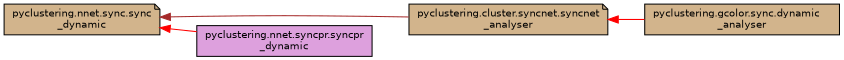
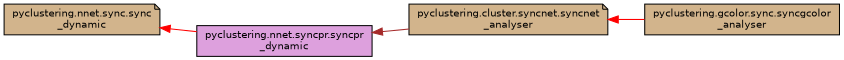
edge "pyclustering.cluster.syncnet.syncnet _analyser" -> "pyclustering.nnet.sync.sync _dynamic": now "pyclustering.cluster.syncnet.syncnet _analyser" -> "pyclustering.nnet.syncpr.syncpr _dynamic"
node "pyclustering.gcolor.sync.dynamic _analyser": label "pyclustering.gcolor.sync.dynamic _analyser" -> "pyclustering.gcolor.sync.syncgcolor _analyser"
